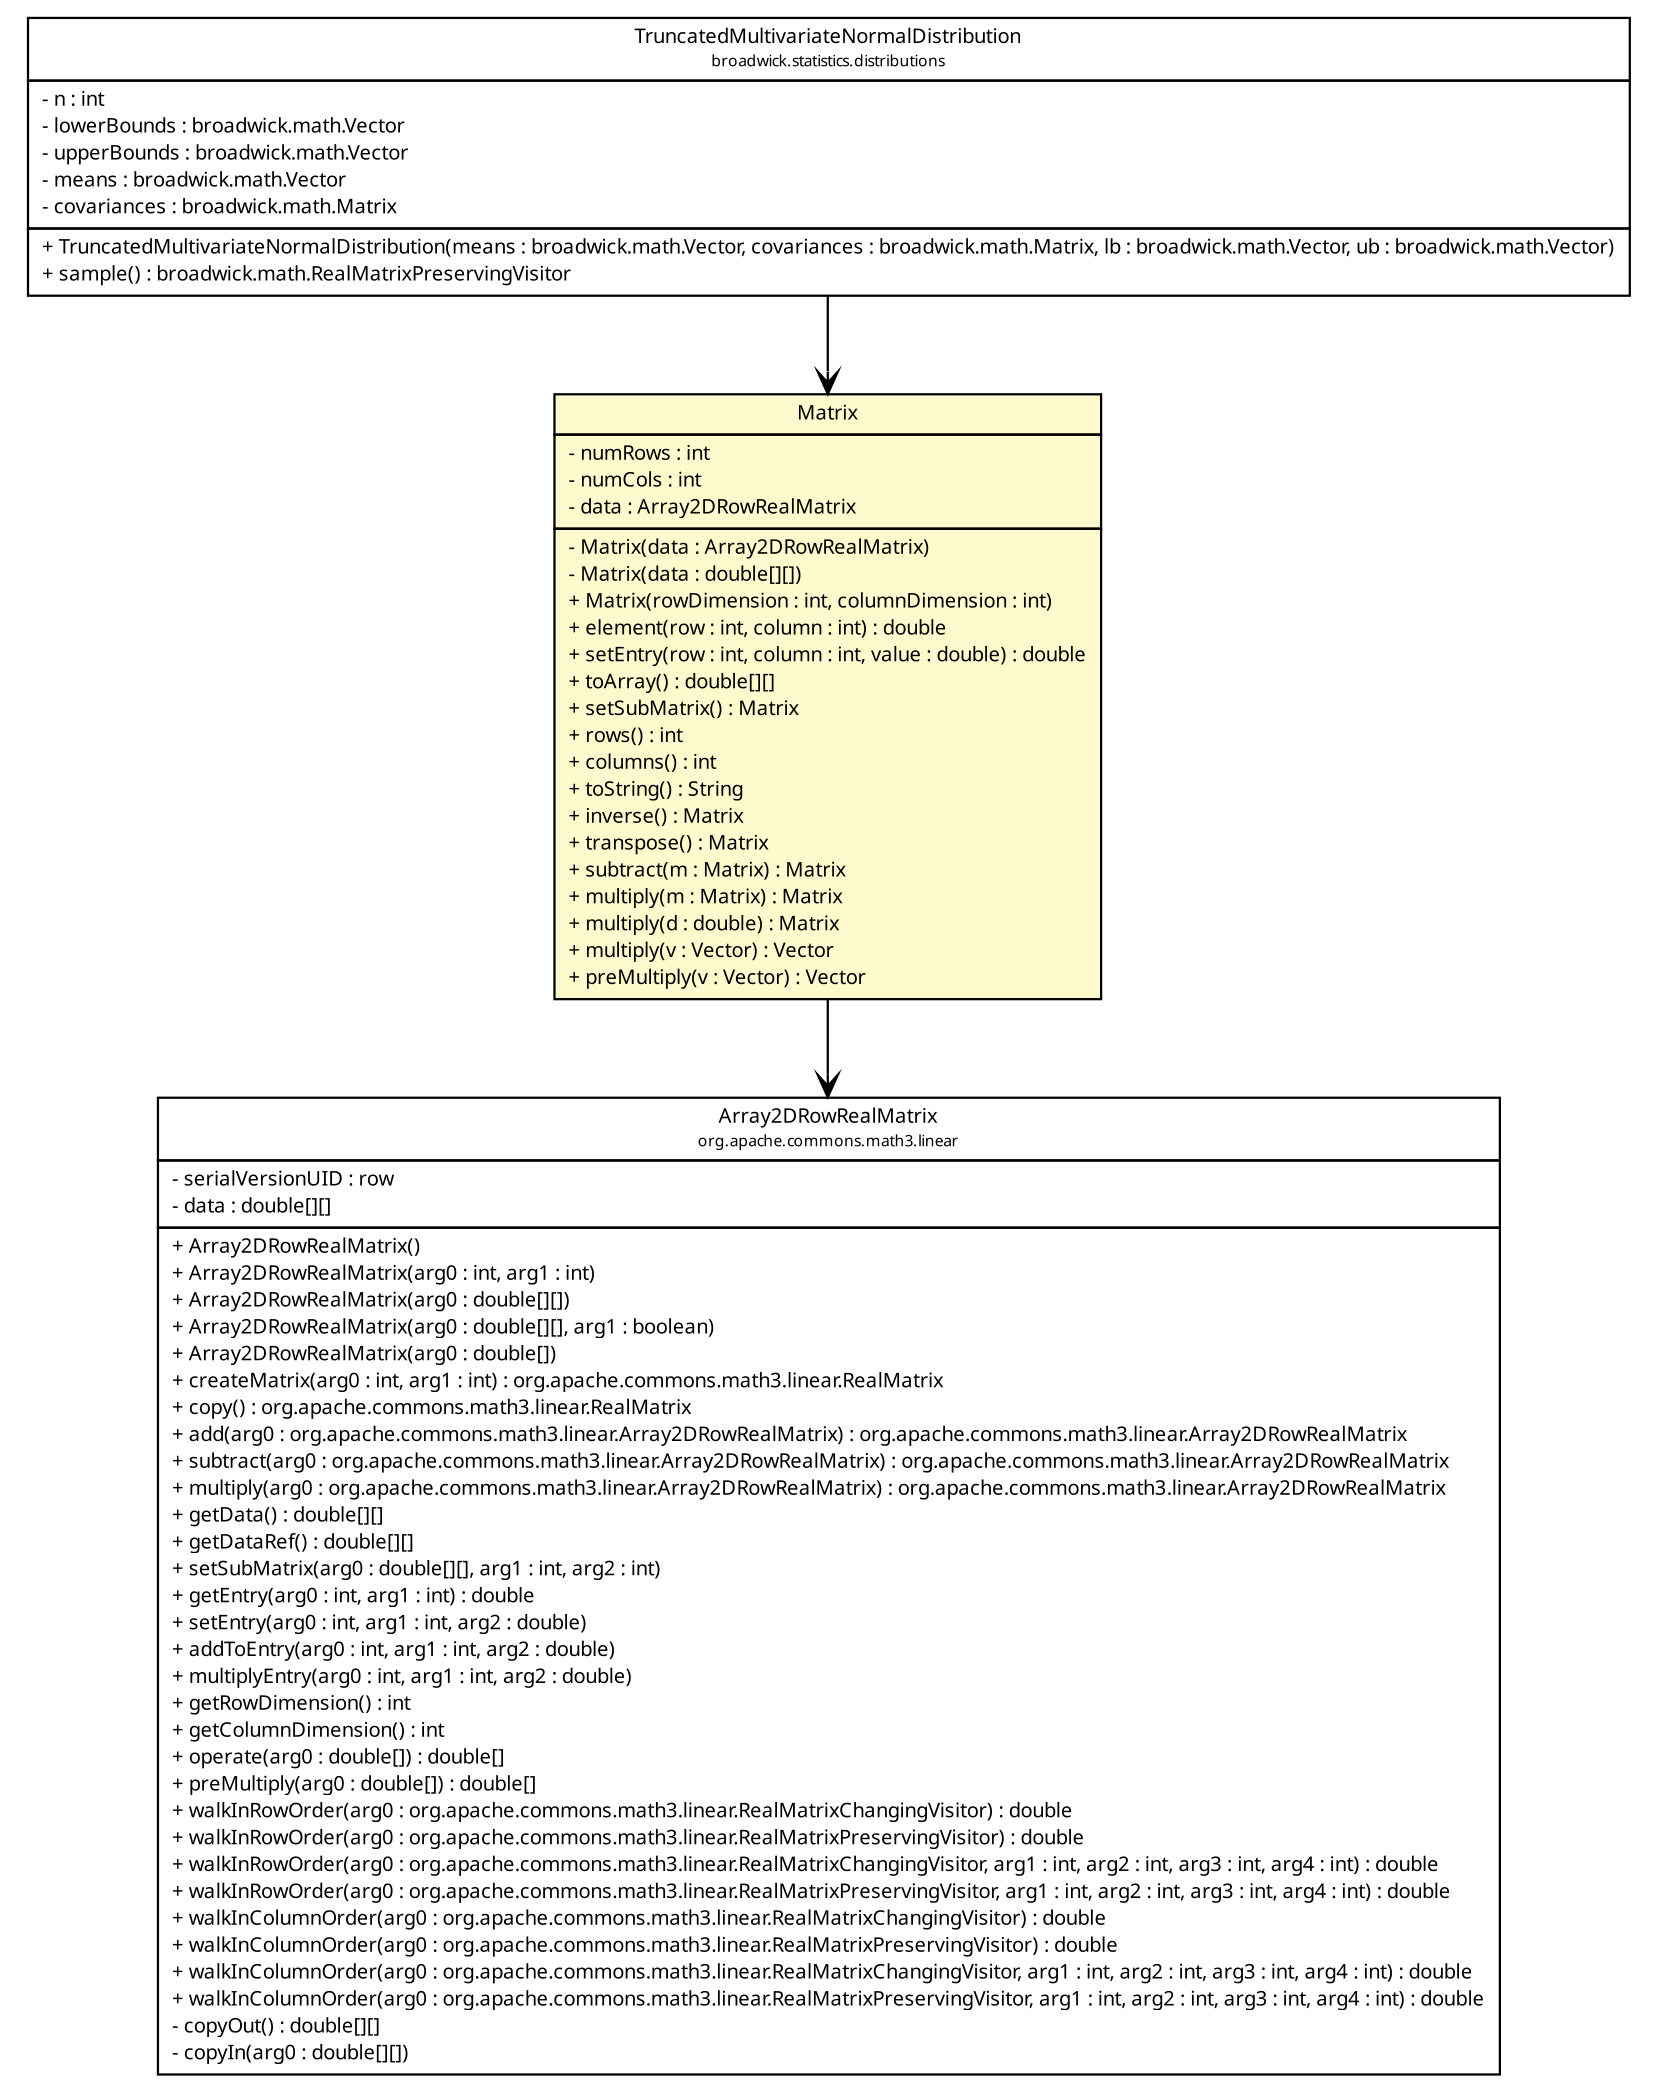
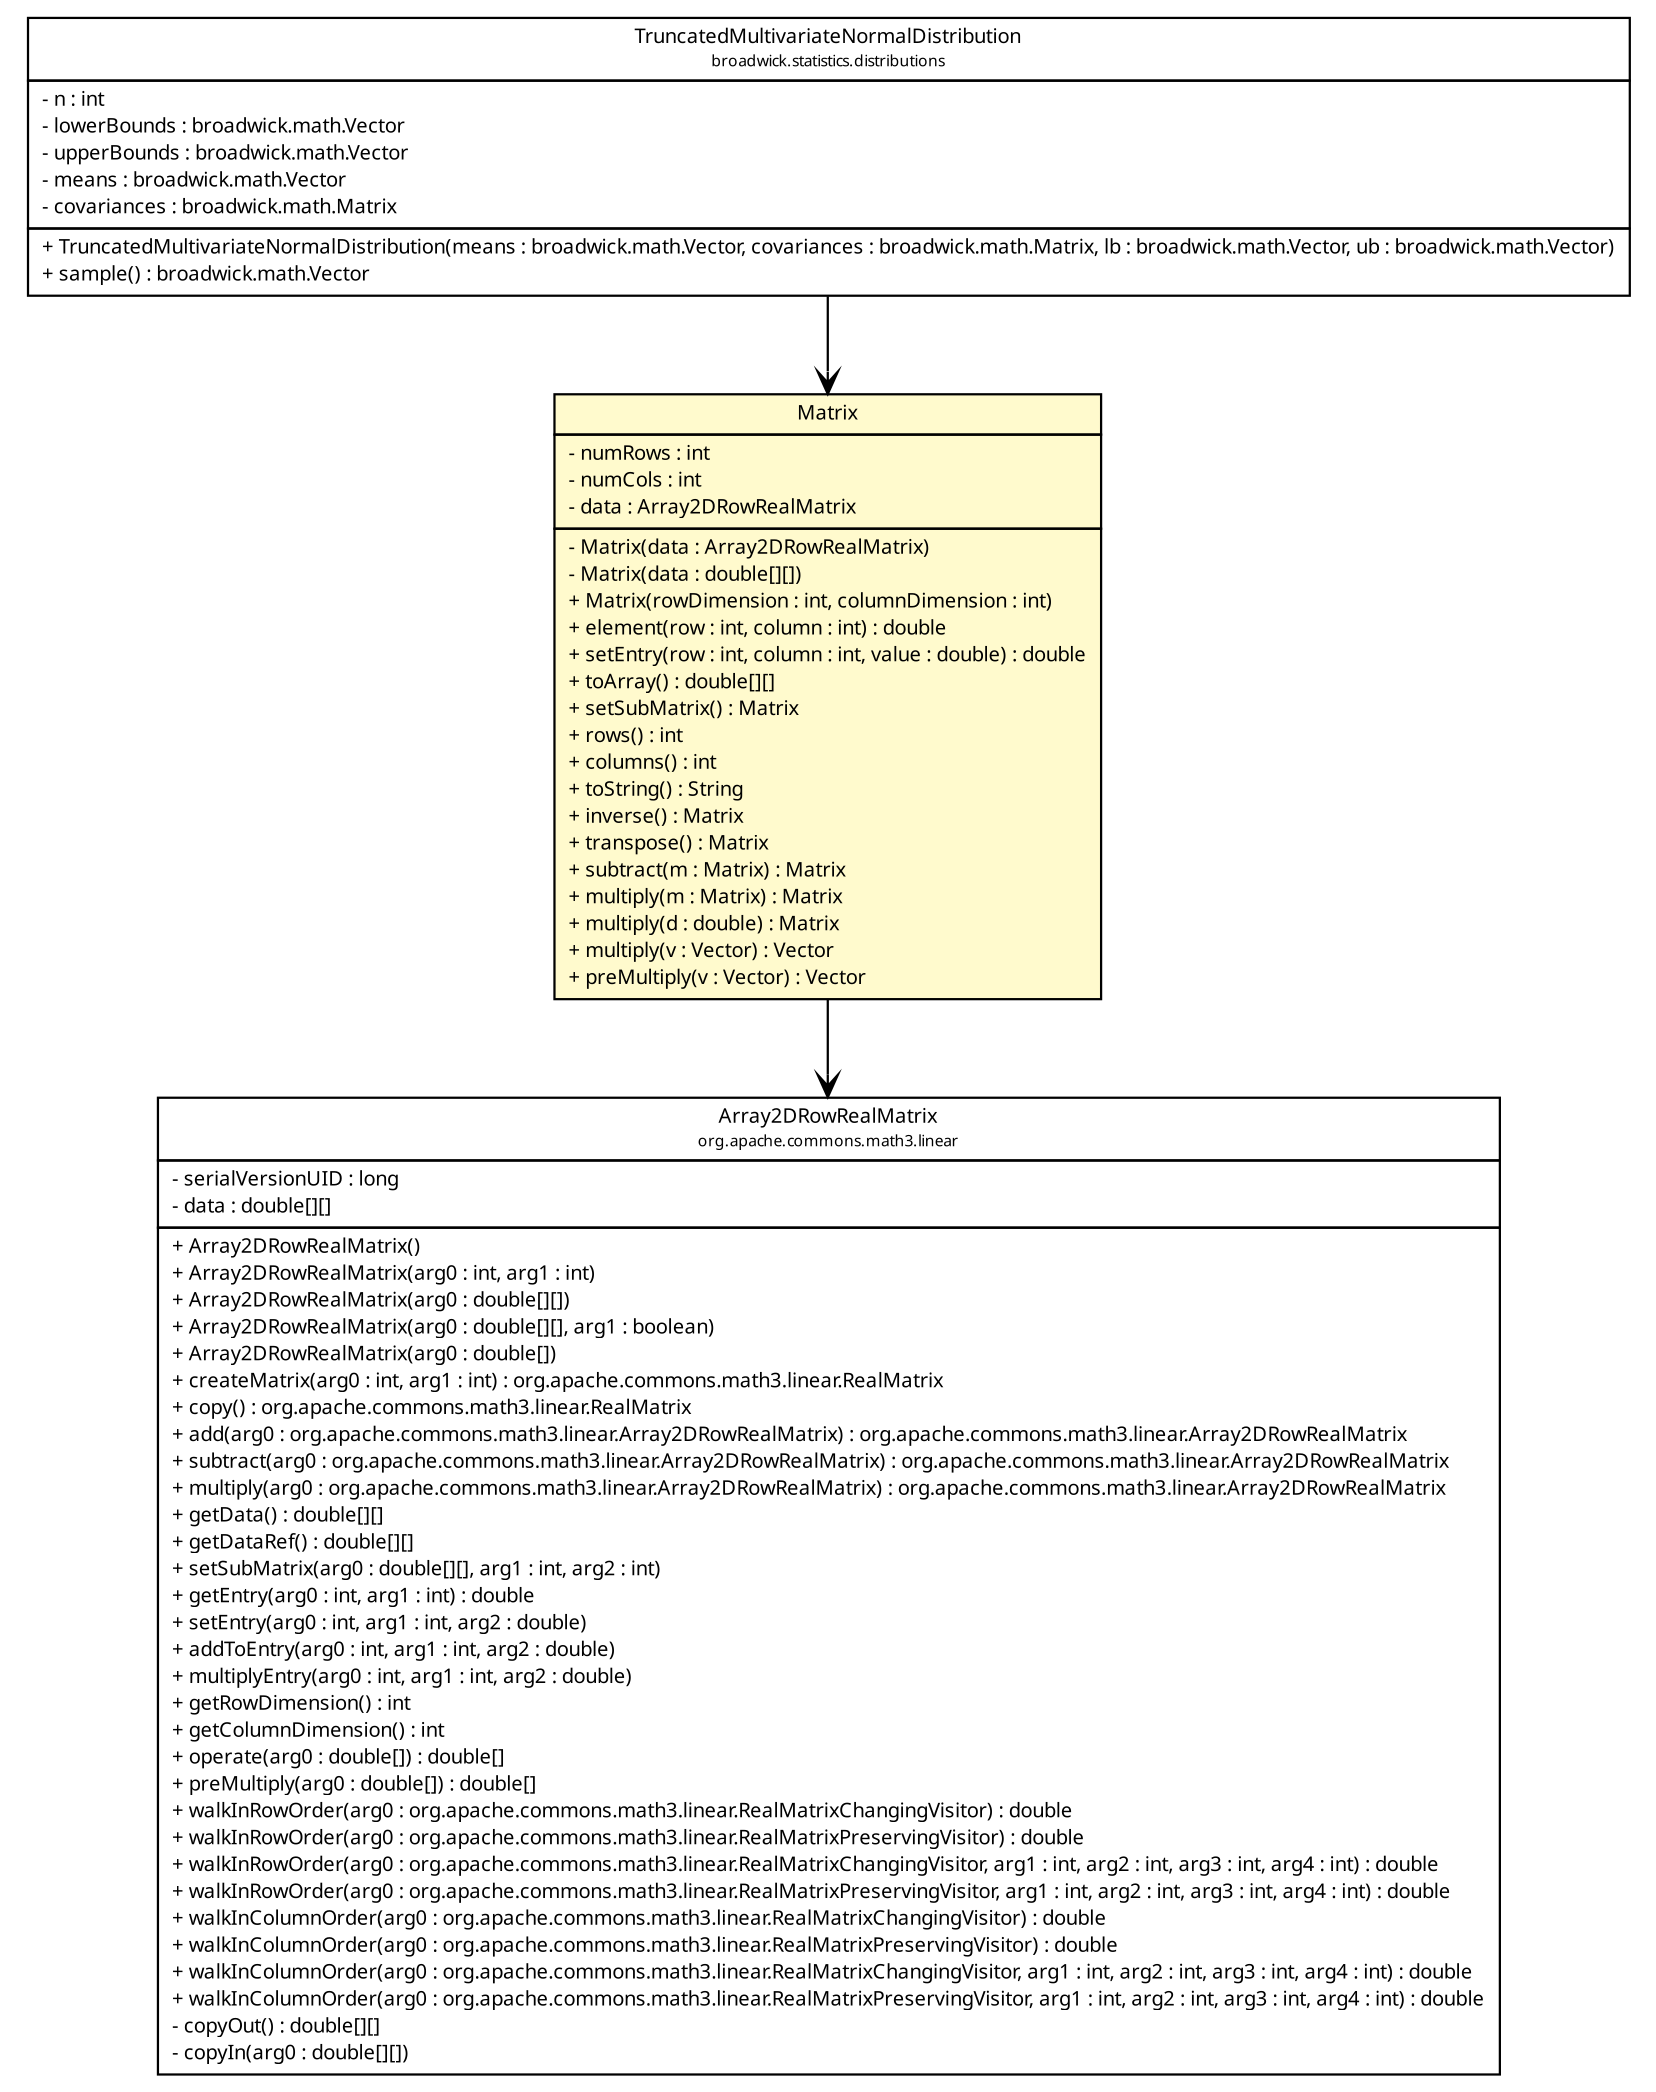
node "TruncatedMultivariateNormalDistribution": text "+ sample() : broadwick.math.RealMatrixPreservingVisitor" -> "+ sample() : broadwick.math.Vector"
node "Array2DRowRealMatrix": text "- serialVersionUID : row" -> "- serialVersionUID : long"
